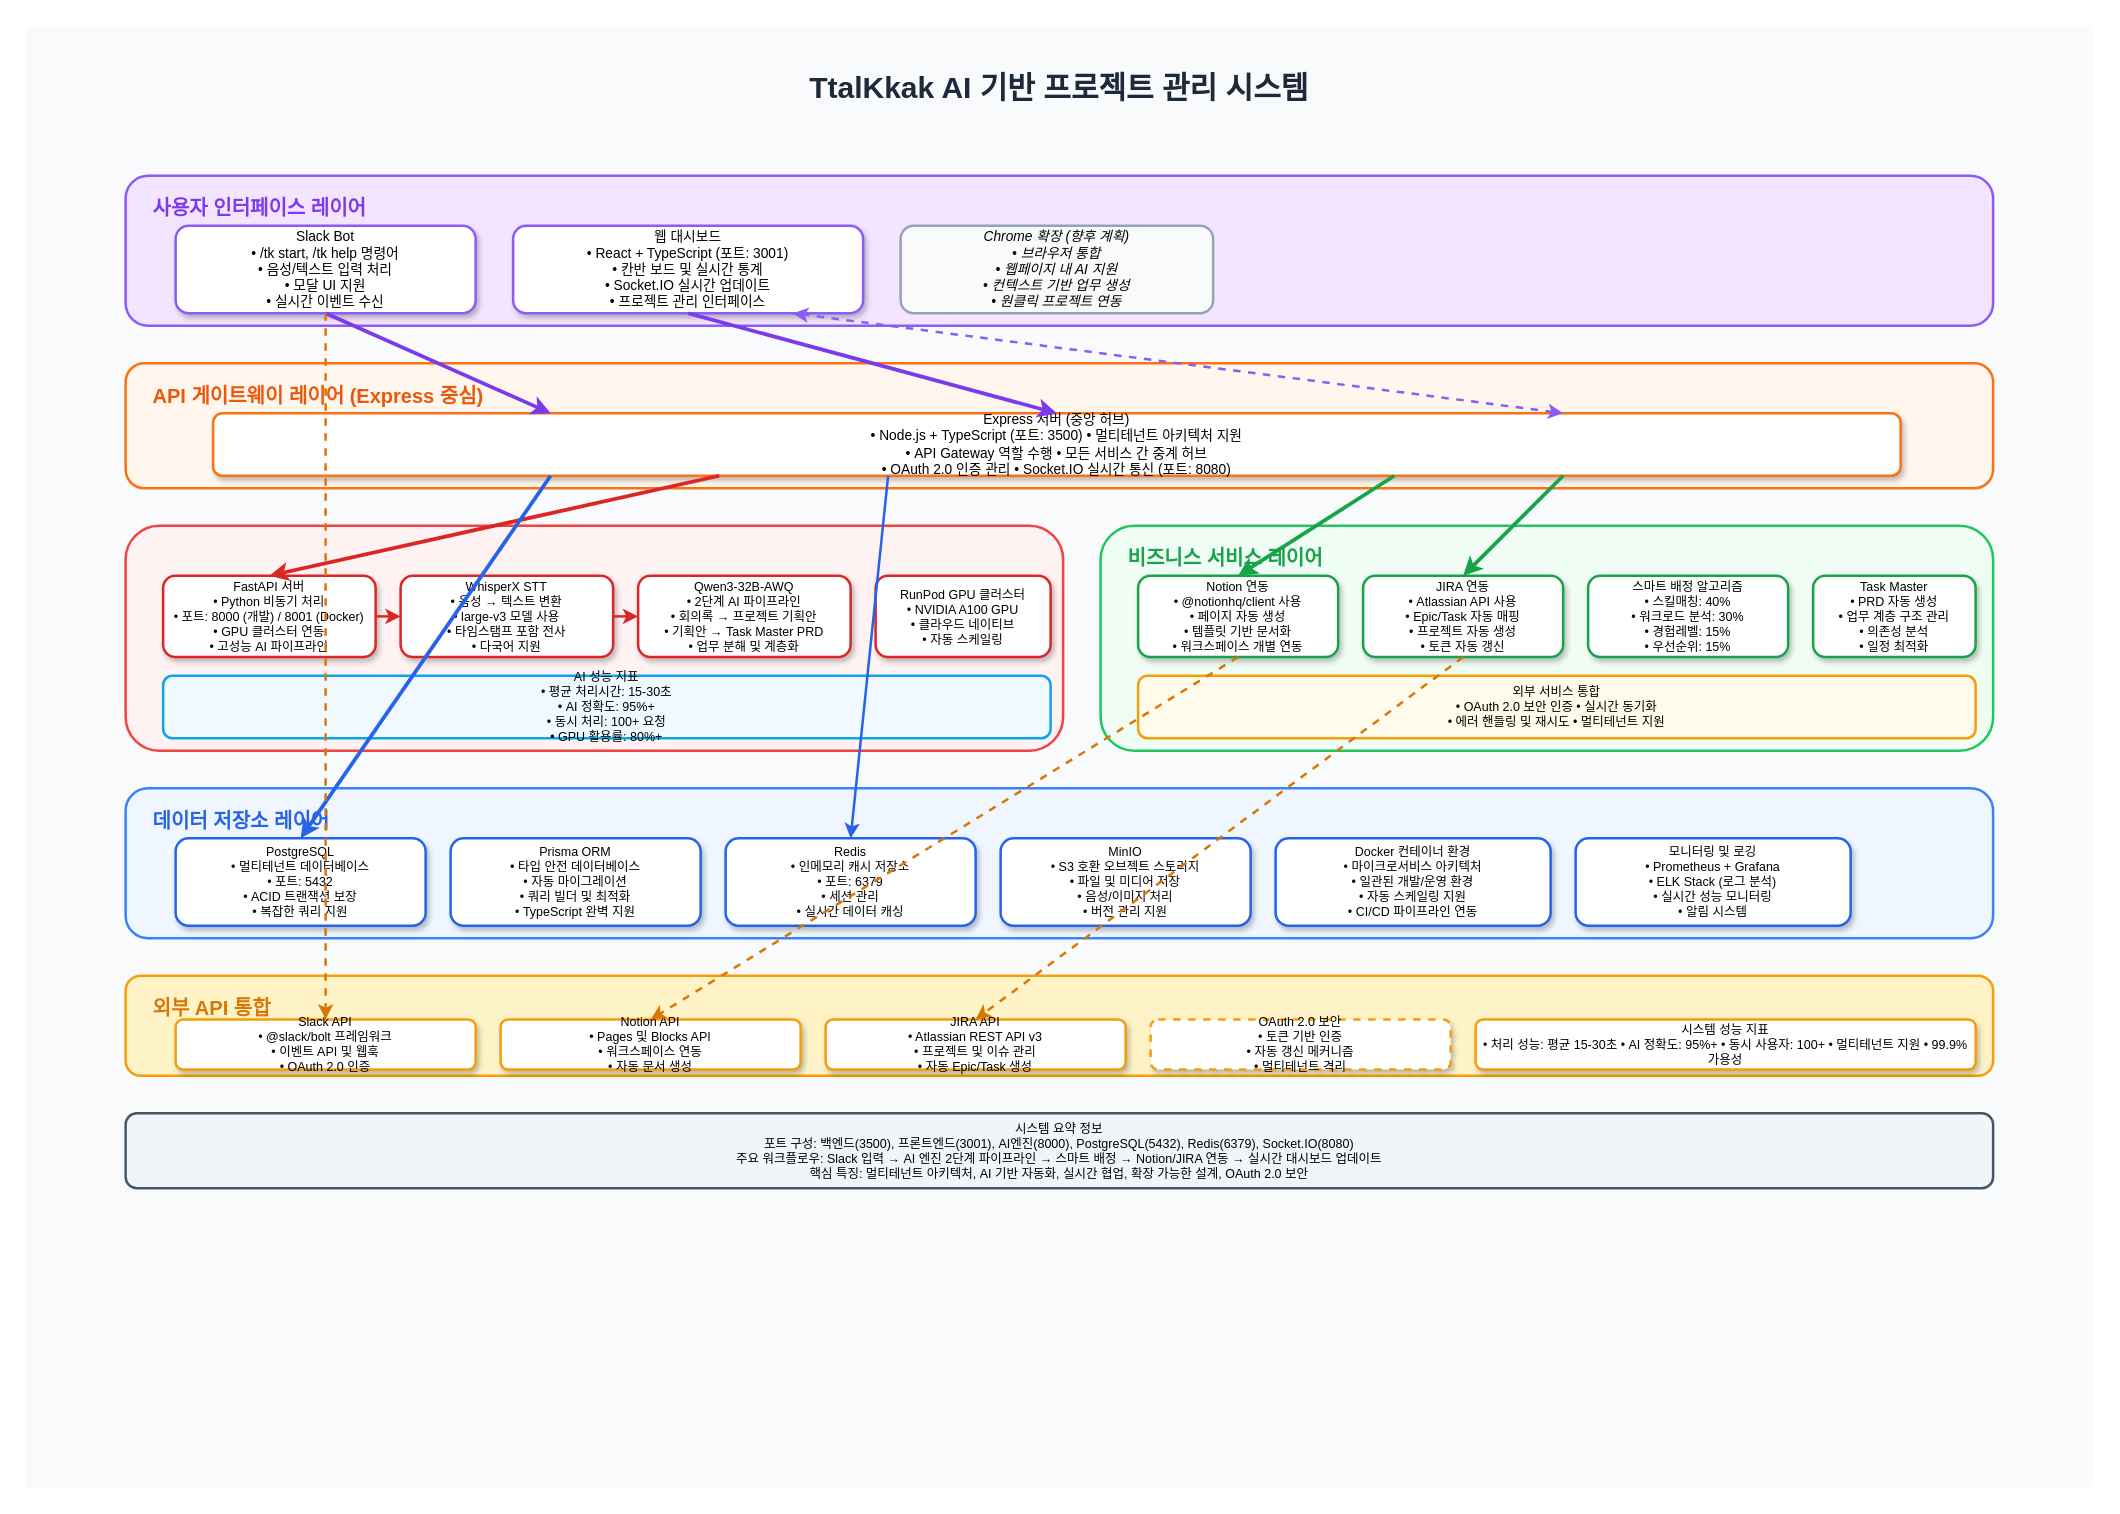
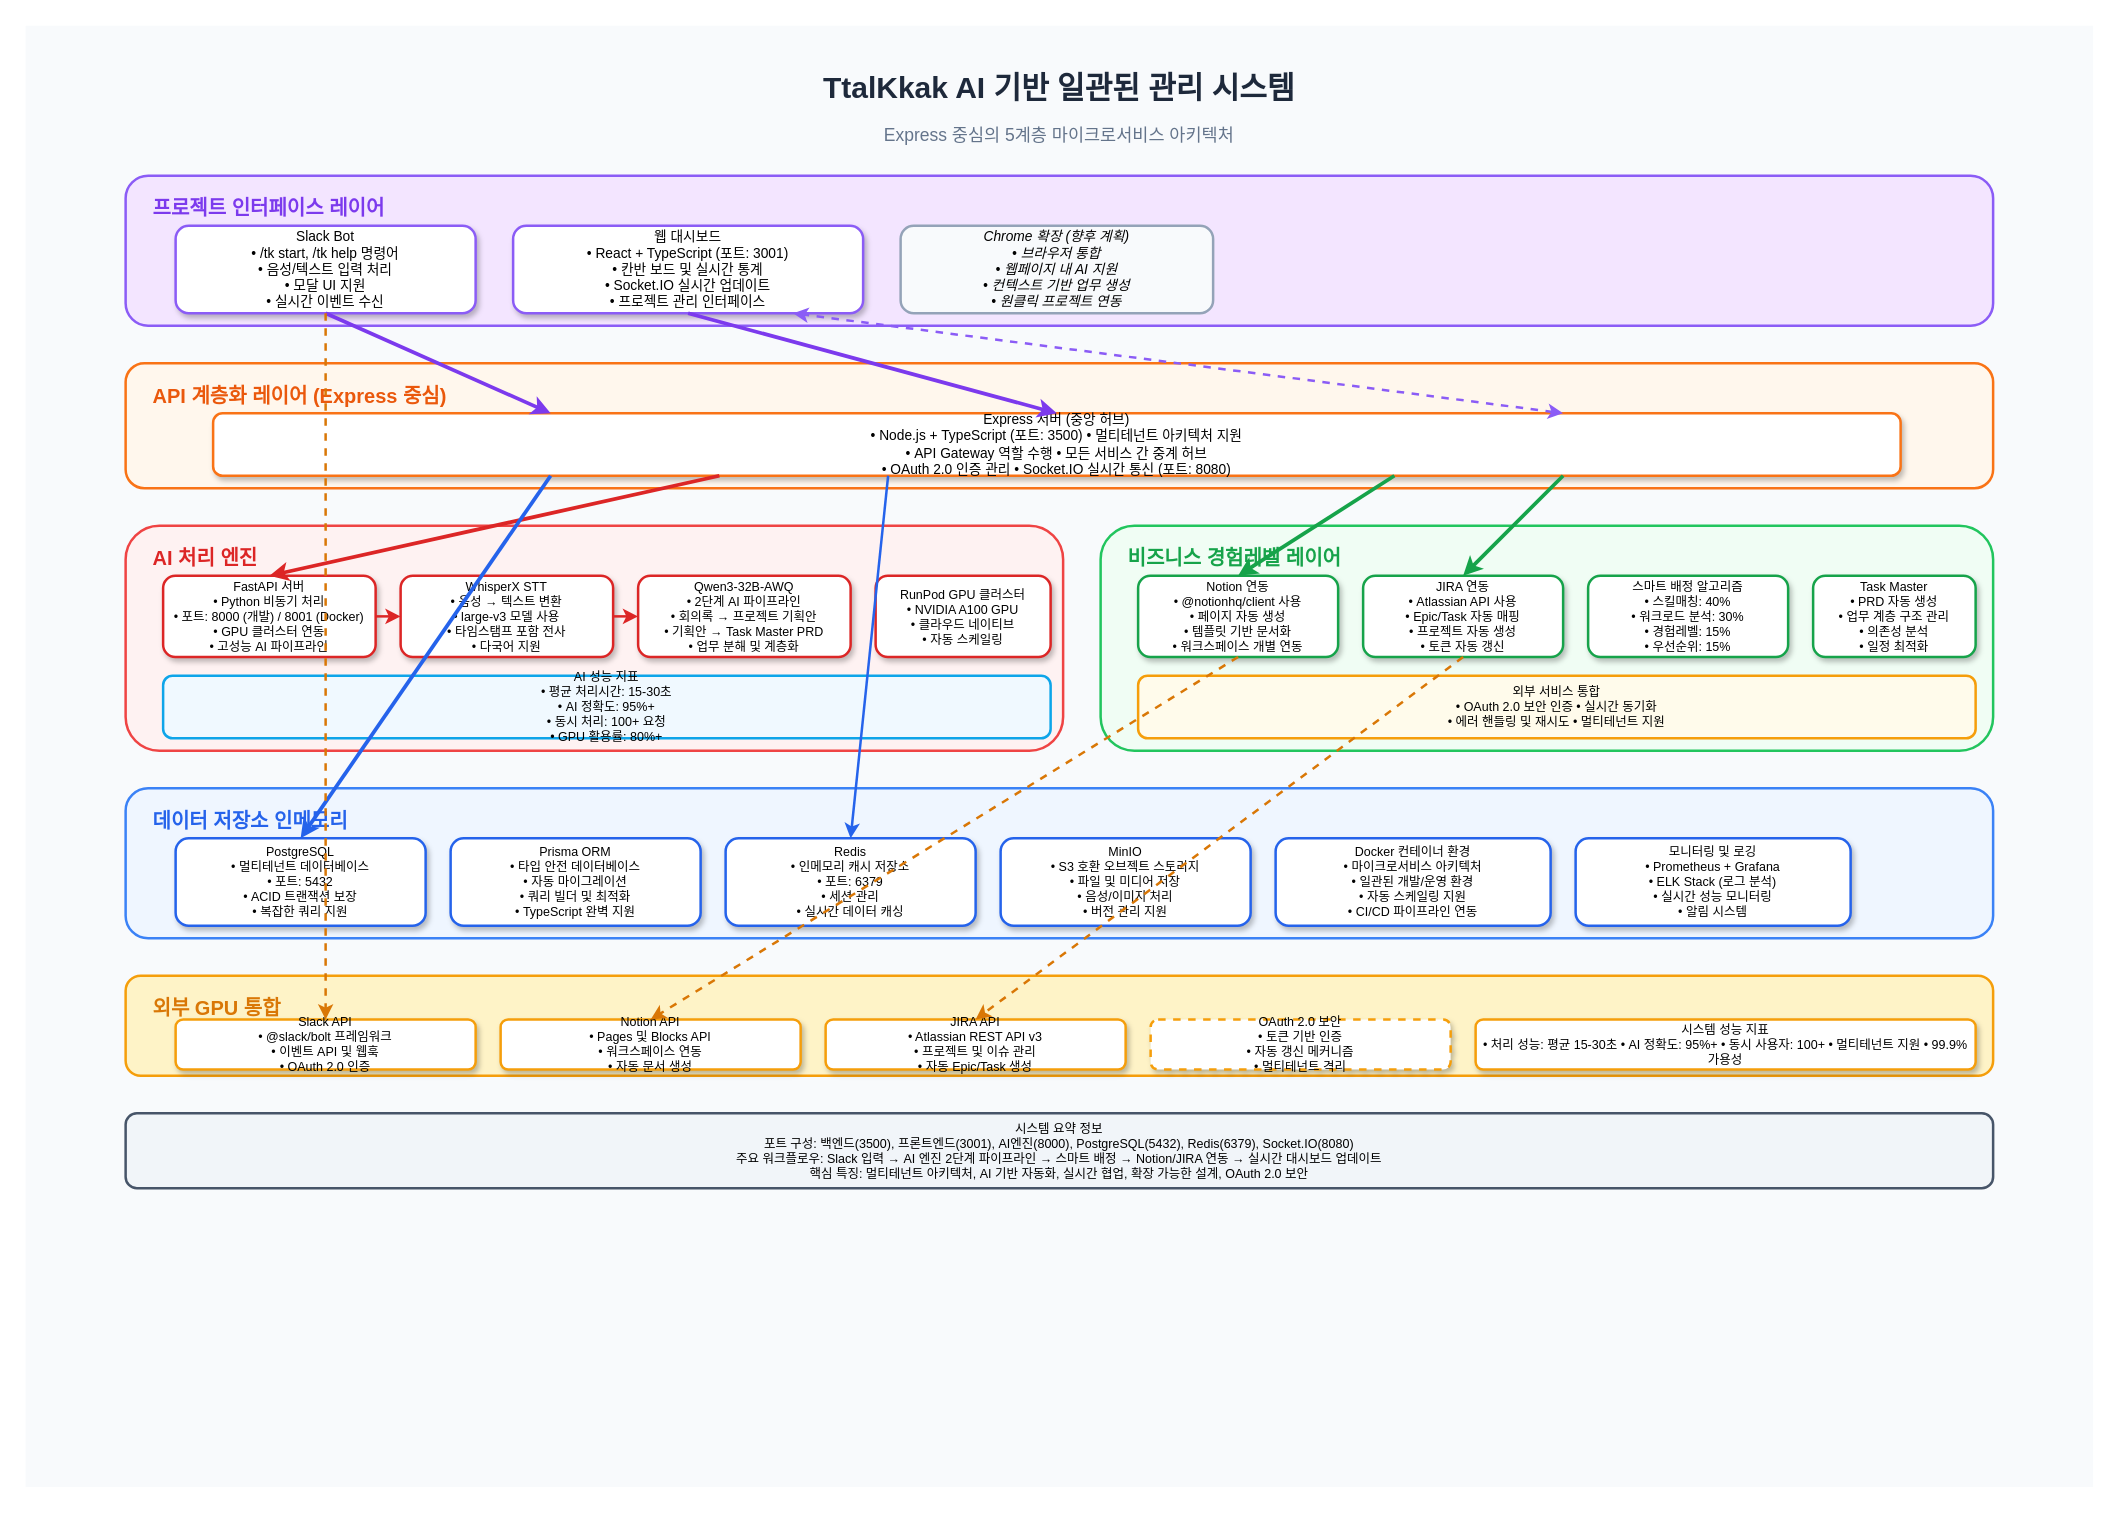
node "TtalKkak AI 기반 프로젝트 관리 시스템": label "TtalKkak AI 기반 프로젝트 관리 시스템" -> "TtalKkak AI 기반 일관된 관리 시스템"
node "Express 중심의 5계층 마이크로서비스 아키텍처": added
node "사용자 인터페이스 레이어": label "사용자 인터페이스 레이어" -> "프로젝트 인터페이스 레이어"
node "API 게이트웨이 레이어 (Express 중심)": label "API 게이트웨이 레이어 (Express 중심)" -> "API 계층화 레이어 (Express 중심)"
node "AI 처리 엔진": added
node "비즈니스 서비스 레이어": label "비즈니스 서비스 레이어" -> "비즈니스 경험레벨 레이어"
node "데이터 저장소 레이어": label "데이터 저장소 레이어" -> "데이터 저장소 인메모리"
node "외부 API 통합": label "외부 API 통합" -> "외부 GPU 통합"
